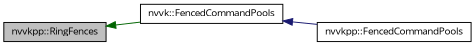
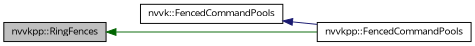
edge "nvvk::FencedCommandPools" -> "nvvkpp::RingFences": now "nvvkpp::FencedCommandPools" -> "nvvkpp::RingFences"
